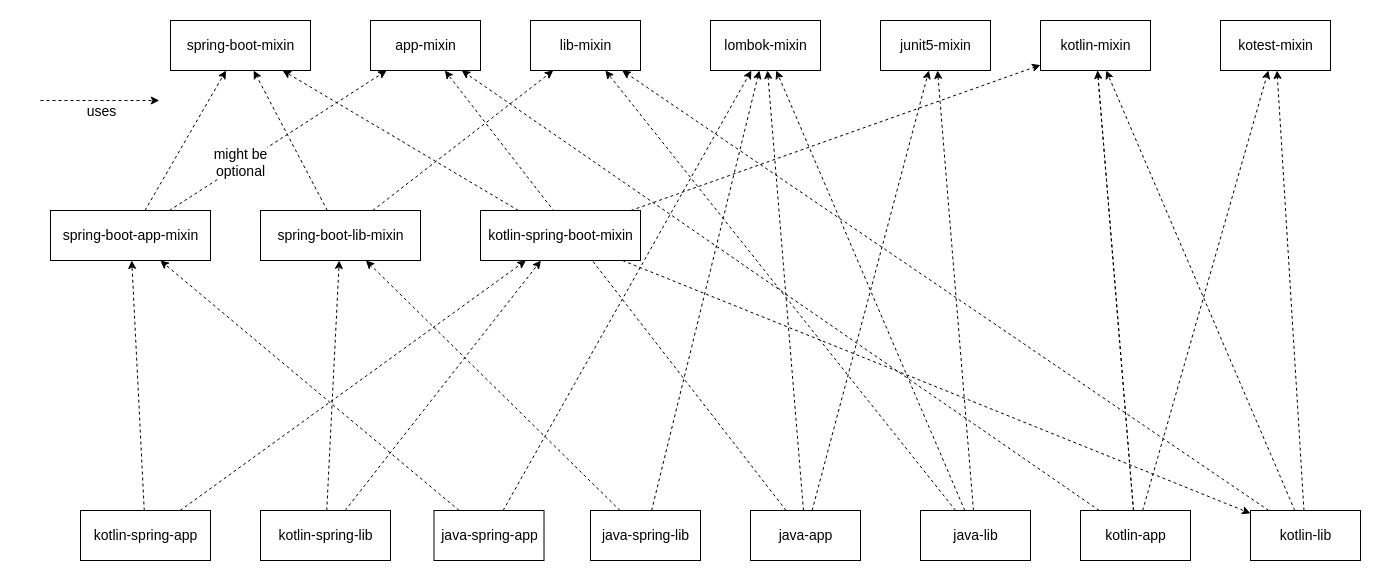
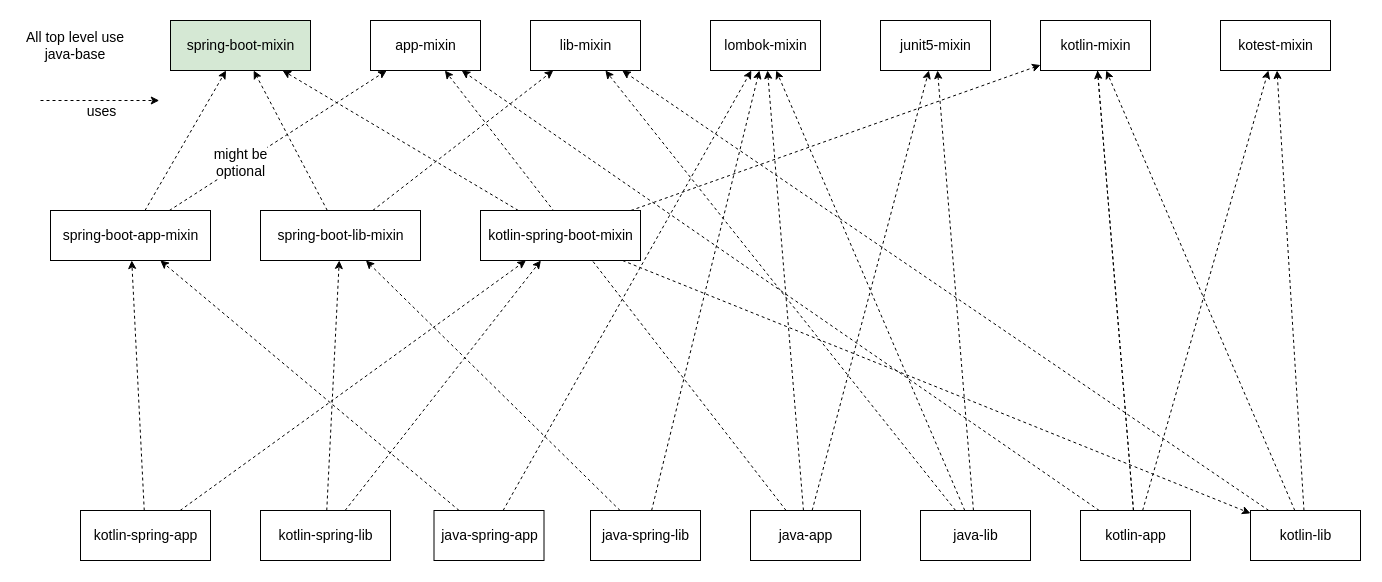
node "All top level use java-base": added
node "spring-boot-mixin": fillcolor #ffffff -> #d5e8d4
